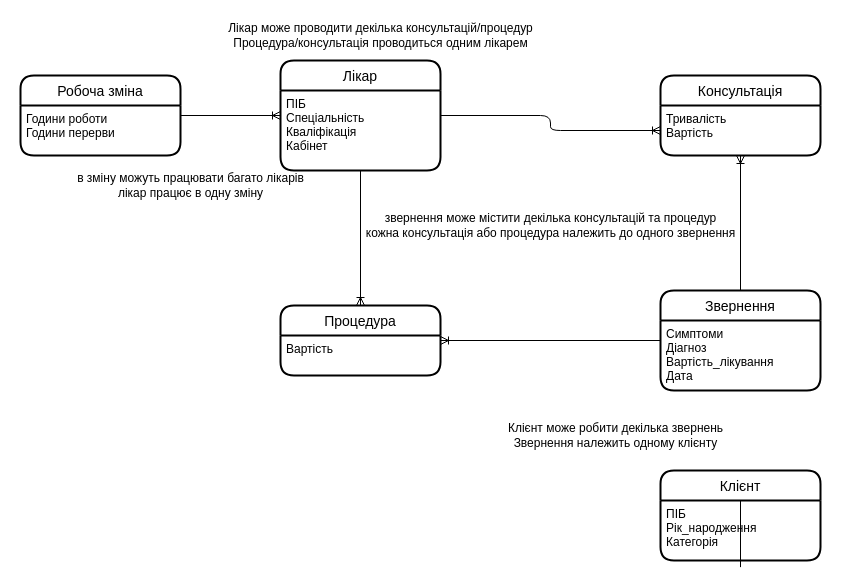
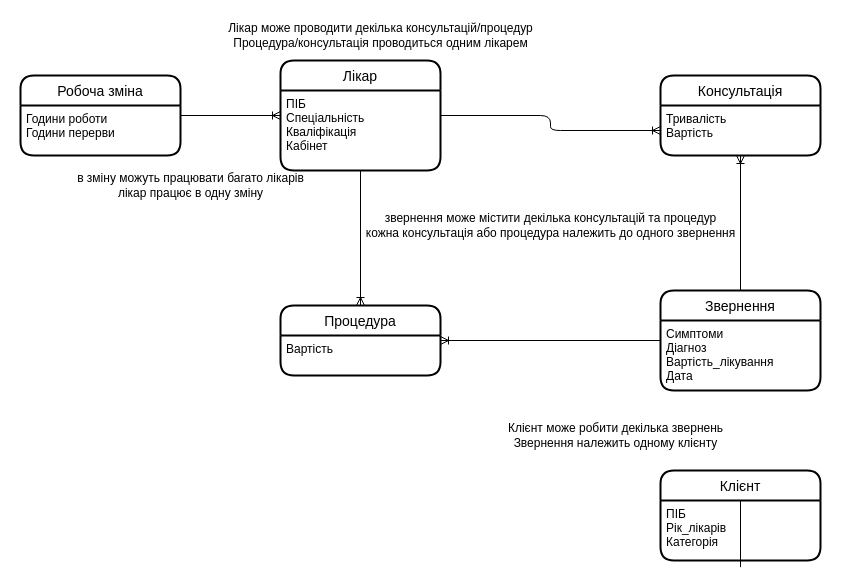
node "ПІБ Рік_народження Категорія": label "ПІБ Рік_народження Категорія" -> "ПІБ Рік_лікарів Категорія"
